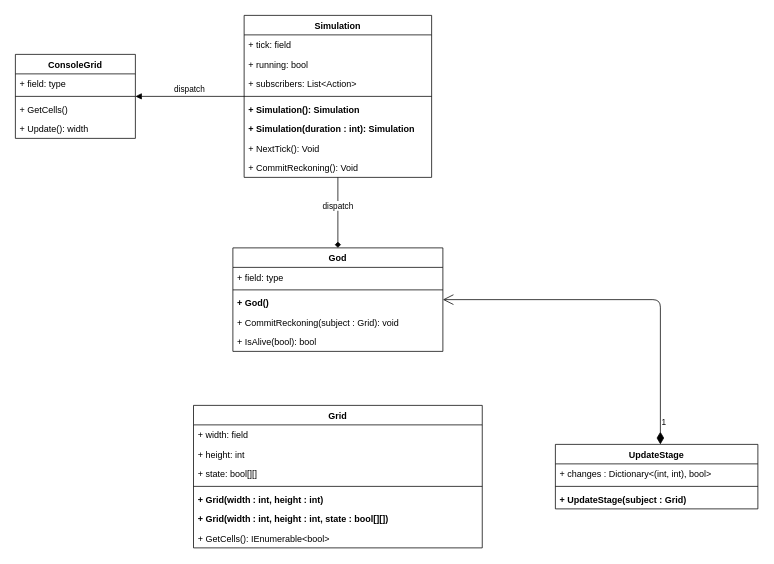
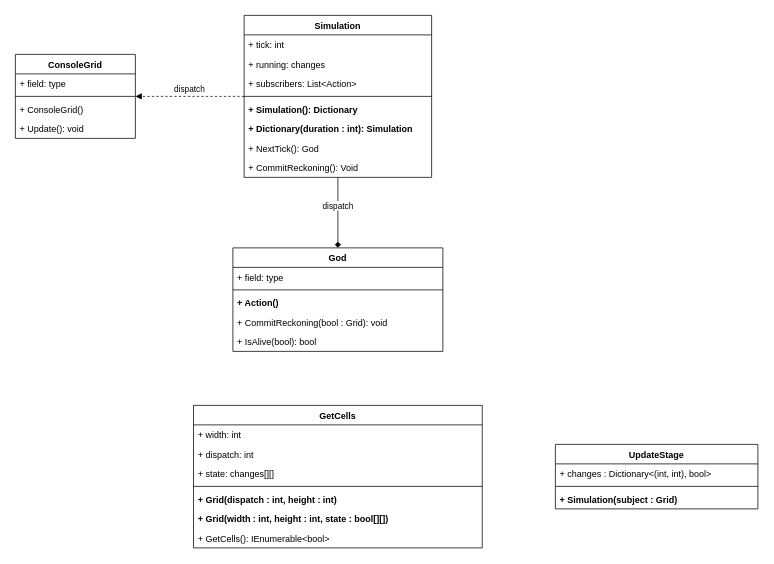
node "+ tick: field": label "+ tick: field" -> "+ tick: int"
node "+ running: bool": label "+ running: bool" -> "+ running: changes"
edge "Simulation" -> "ConsoleGrid": style solid -> dashed
node "+ GetCells()": label "+ GetCells()" -> "+ ConsoleGrid()"
node "+ Simulation(): Simulation": label "+ Simulation(): Simulation" -> "+ Simulation(): Dictionary"
node "+ Update(): width": label "+ Update(): width" -> "+ Update(): void"
node "+ Simulation(duration : int): Simulation": label "+ Simulation(duration : int): Simulation" -> "+ Dictionary(duration : int): Simulation"
node "+ NextTick(): Void": label "+ NextTick(): Void" -> "+ NextTick(): God"
edge "God" -- "UpdateStage": removed, label "1"
node "+ God()": label "+ God()" -> "+ Action()"
node "+ CommitReckoning(subject : Grid): void": label "+ CommitReckoning(subject : Grid): void" -> "+ CommitReckoning(bool : Grid): void"
node "Grid": label "Grid" -> "GetCells"
node "+ width: field": label "+ width: field" -> "+ width: int"
node "+ height: int": label "+ height: int" -> "+ dispatch: int"
node "+ state: bool[][]": label "+ state: bool[][]" -> "+ state: changes[][]"
node "+ Grid(width : int, height : int)": label "+ Grid(width : int, height : int)" -> "+ Grid(dispatch : int, height : int)"
node "+ UpdateStage(subject : Grid)": label "+ UpdateStage(subject : Grid)" -> "+ Simulation(subject : Grid)"
